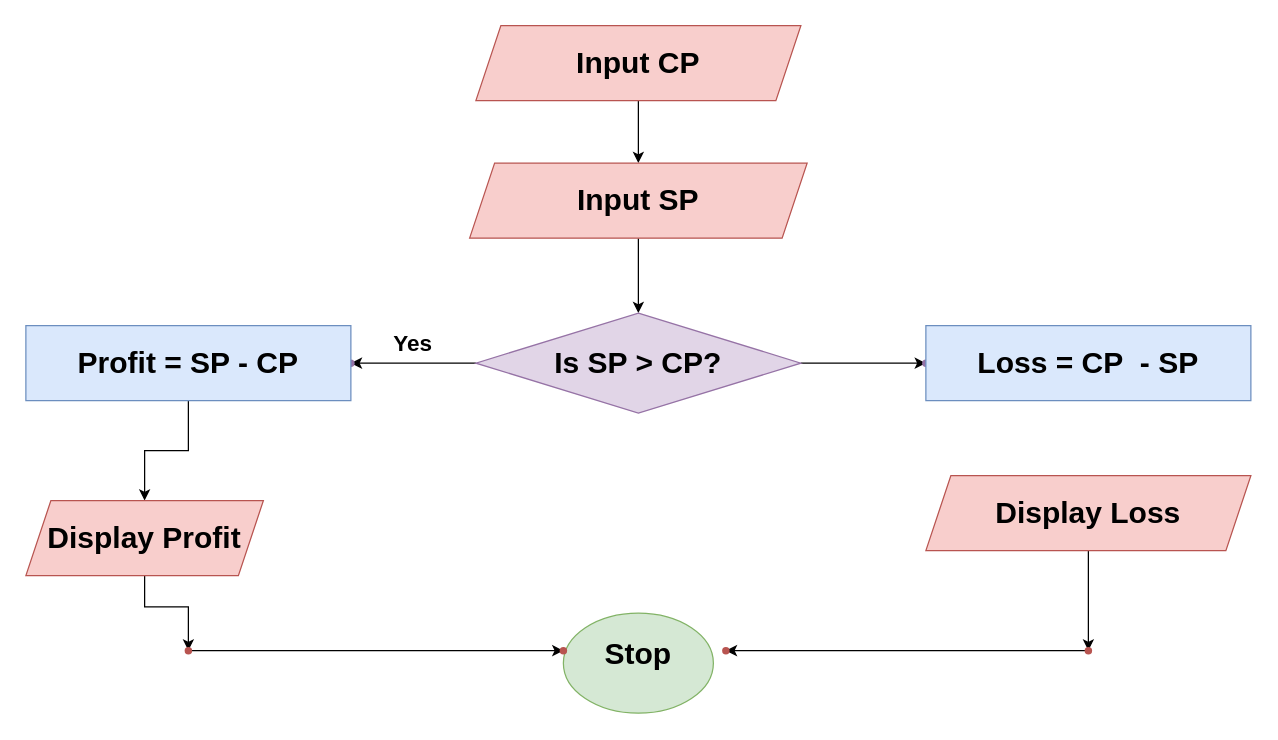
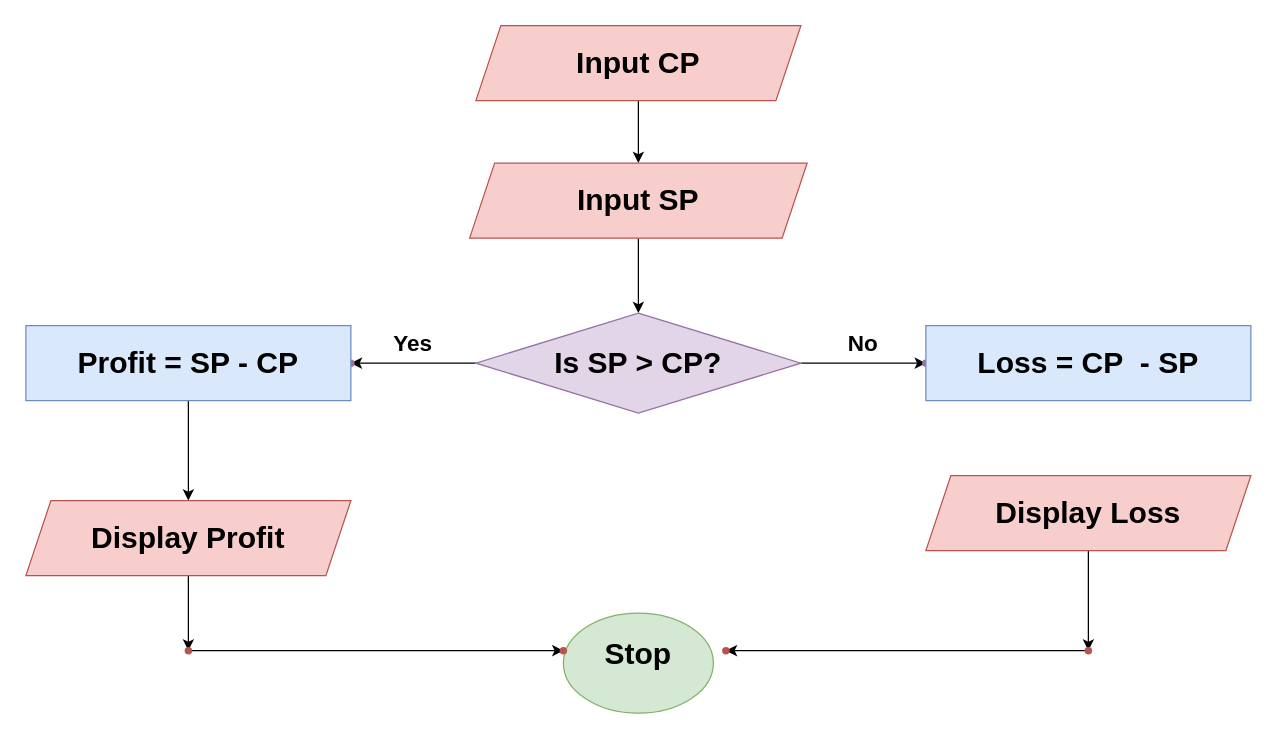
node "No": added
node "Display Profit": size 238x75 -> 325x75
